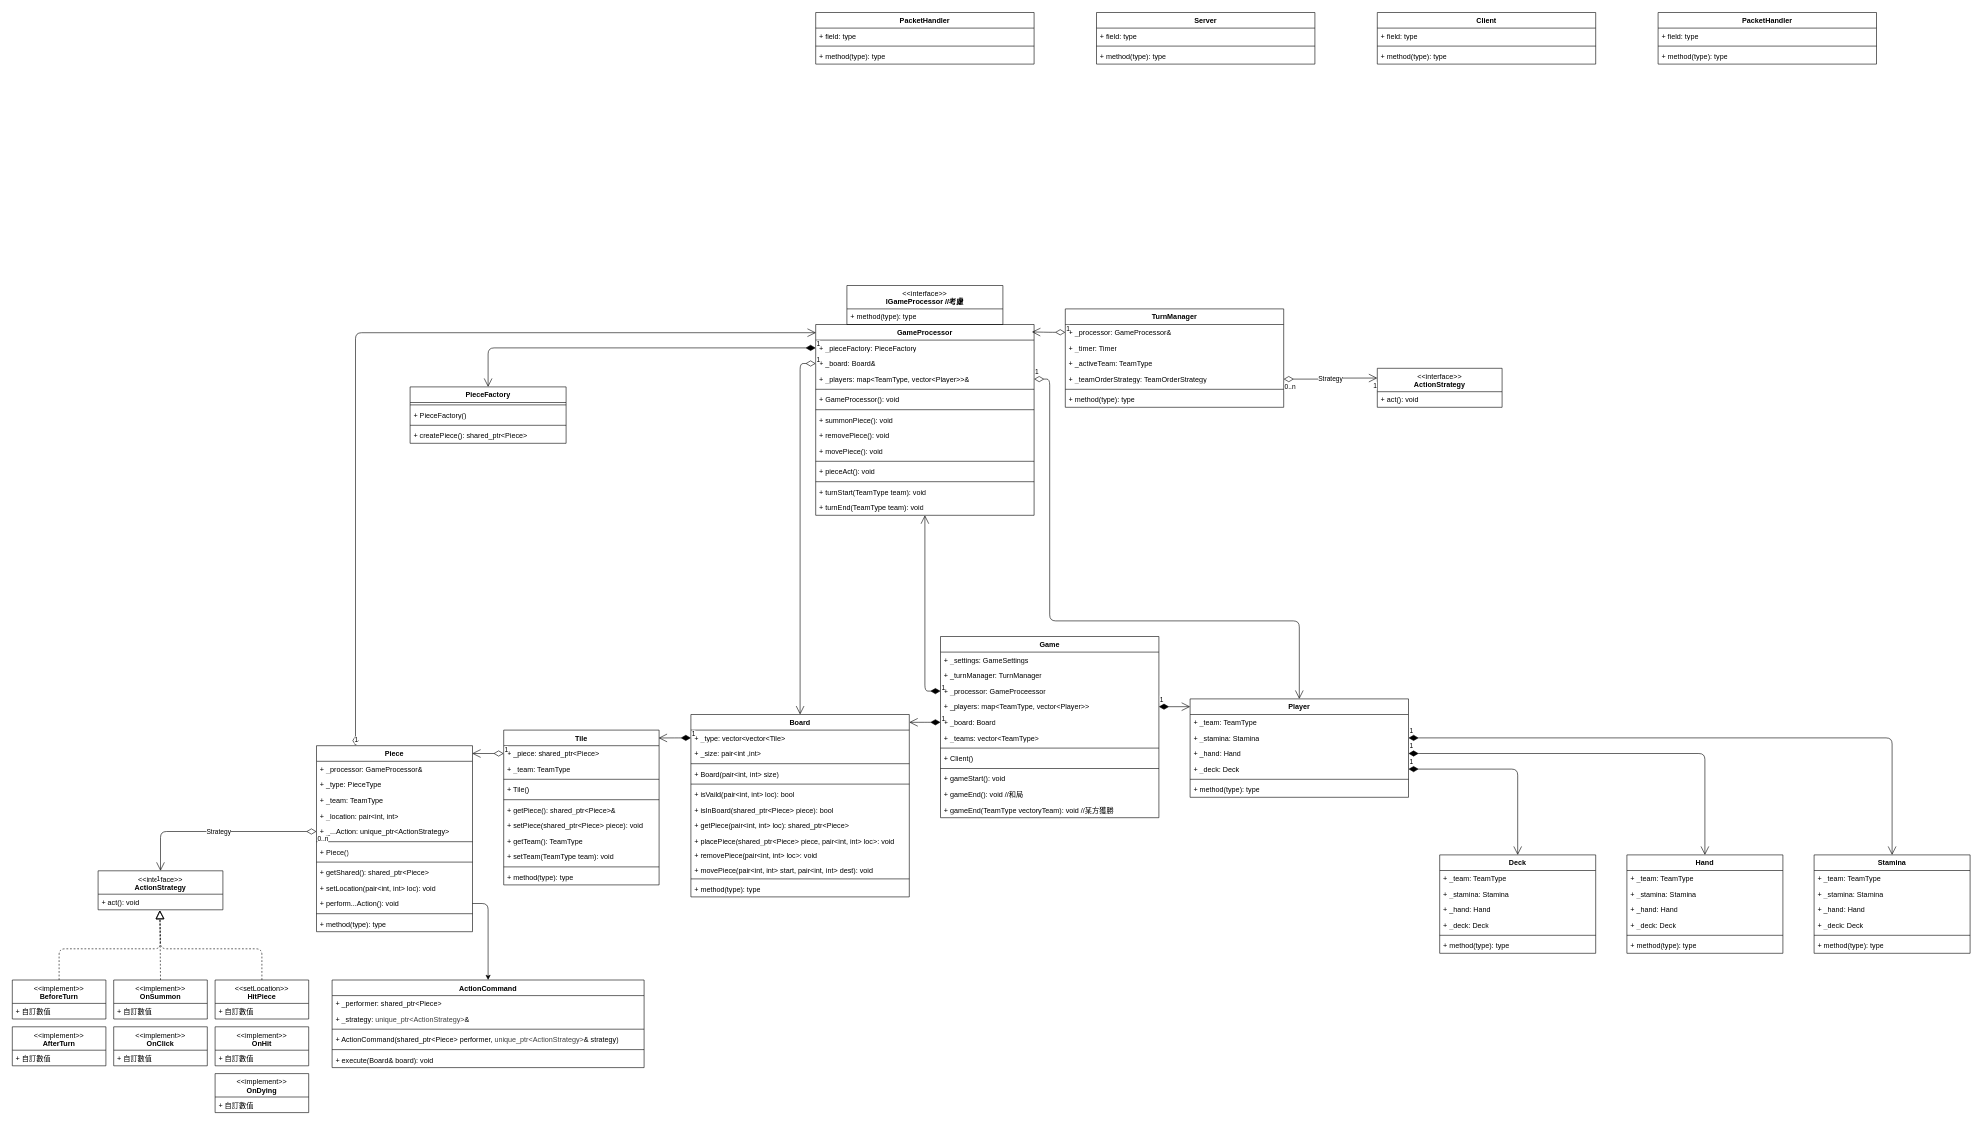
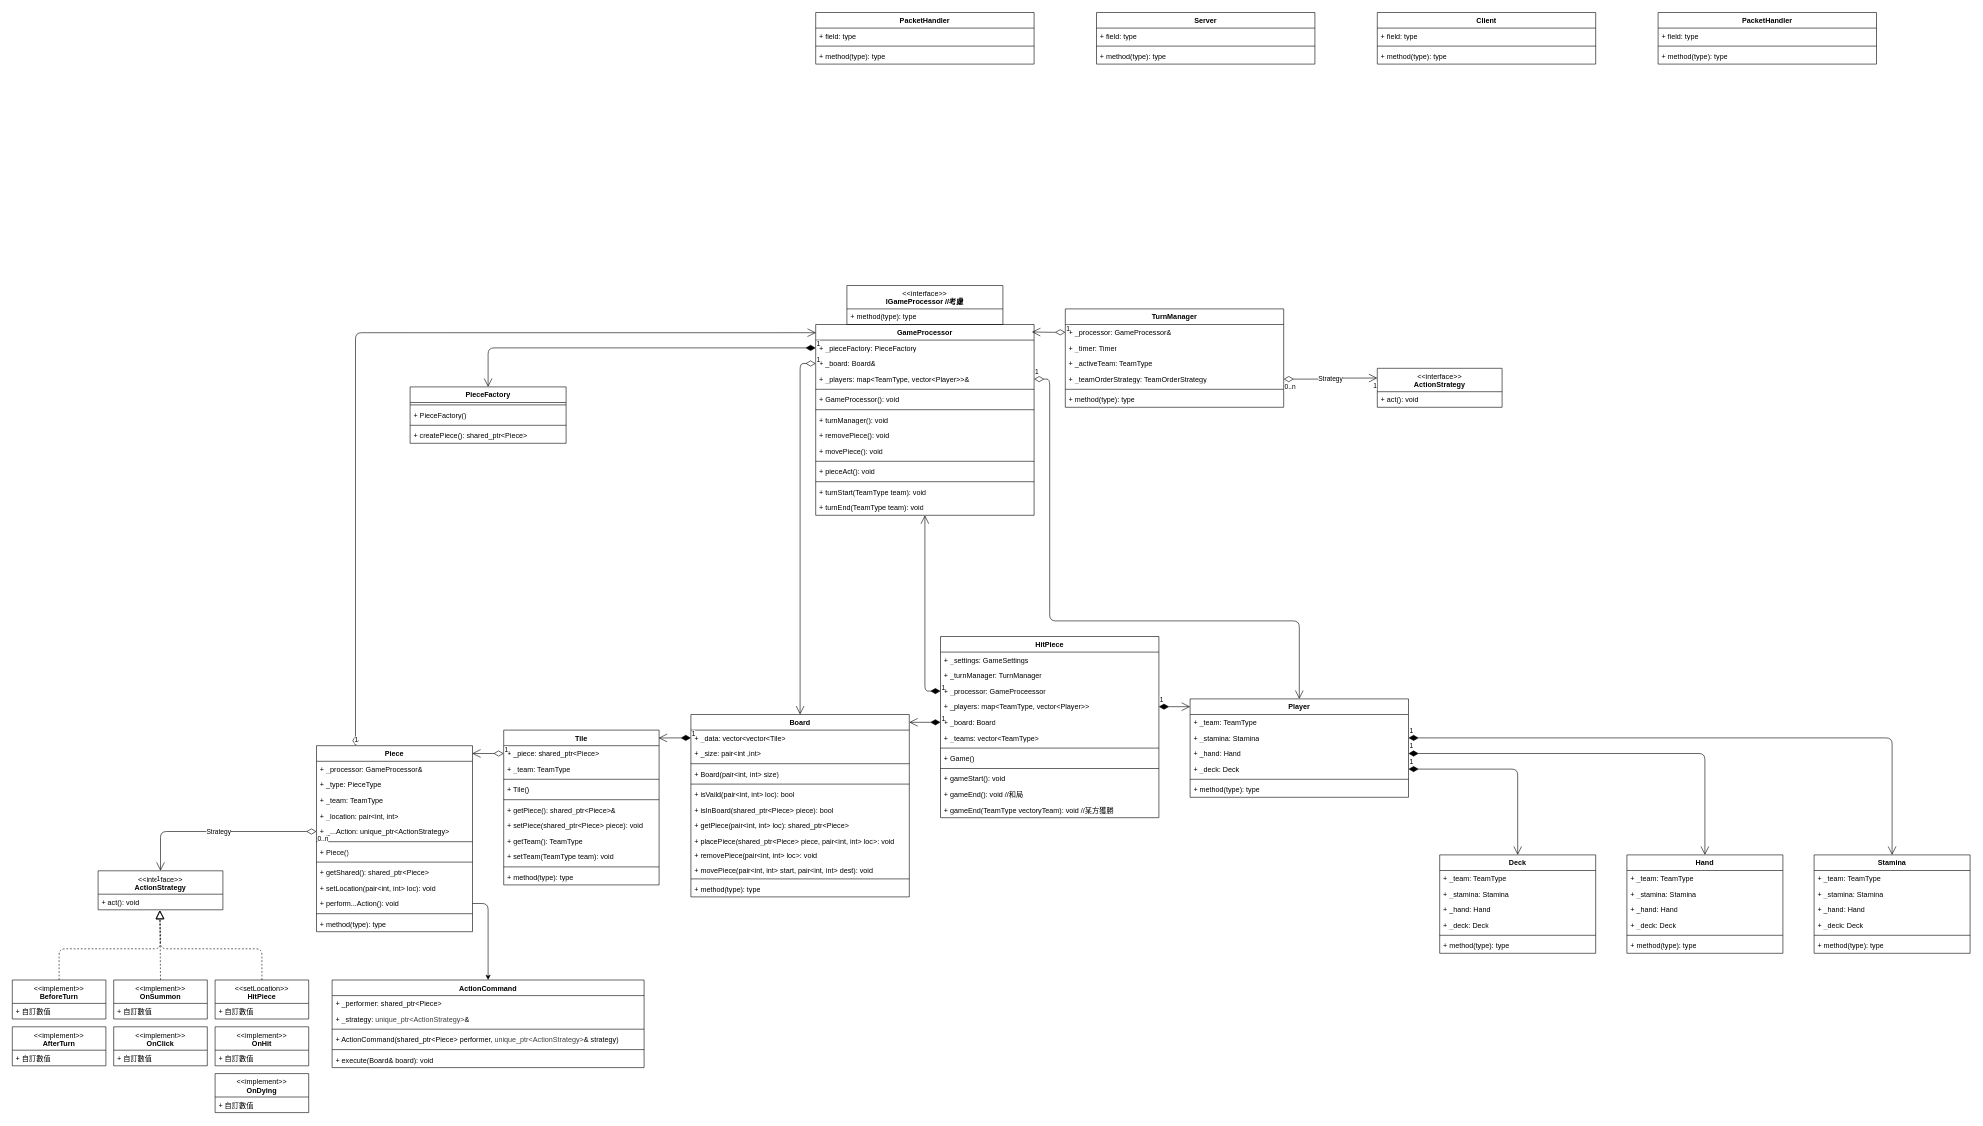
node "+ summonPiece(): void": label "+ summonPiece(): void" -> "+ turnManager(): void"
node "Game": label "Game" -> "HitPiece"
node "+ _type: vector<vector<Tile>": label "+ _type: vector<vector<Tile>" -> "+ _data: vector<vector<Tile>"
node "+ Client()": label "+ Client()" -> "+ Game()"
